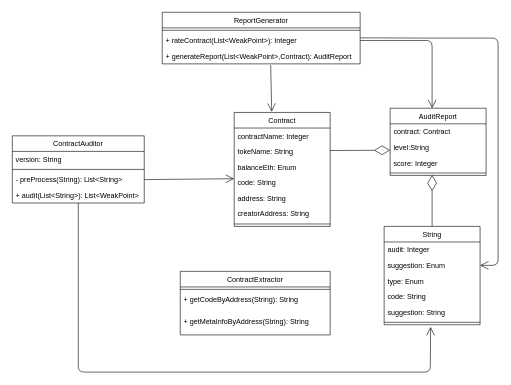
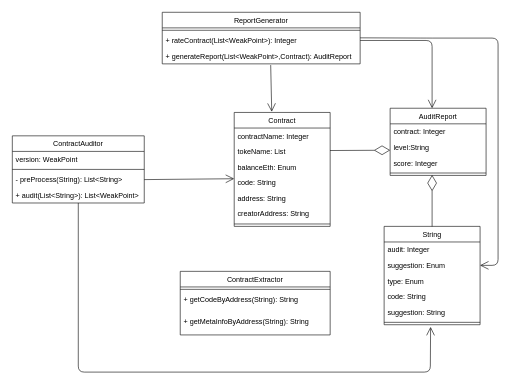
node "contract: Contract": label "contract: Contract" -> "contract: Integer"
node "tokeName: String": label "tokeName: String" -> "tokeName: List"
node "version: String": label "version: String" -> "version: WeakPoint"
